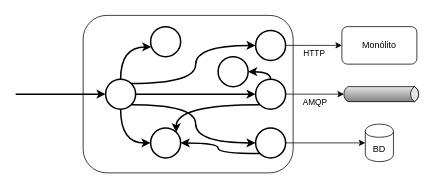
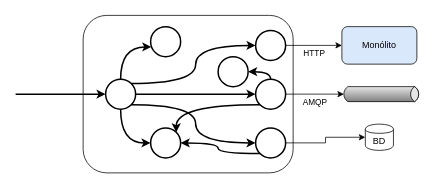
node "Monólito": fillcolor #ffffff -> #dae8fc
node "BD": size 28x38 -> 28x26
